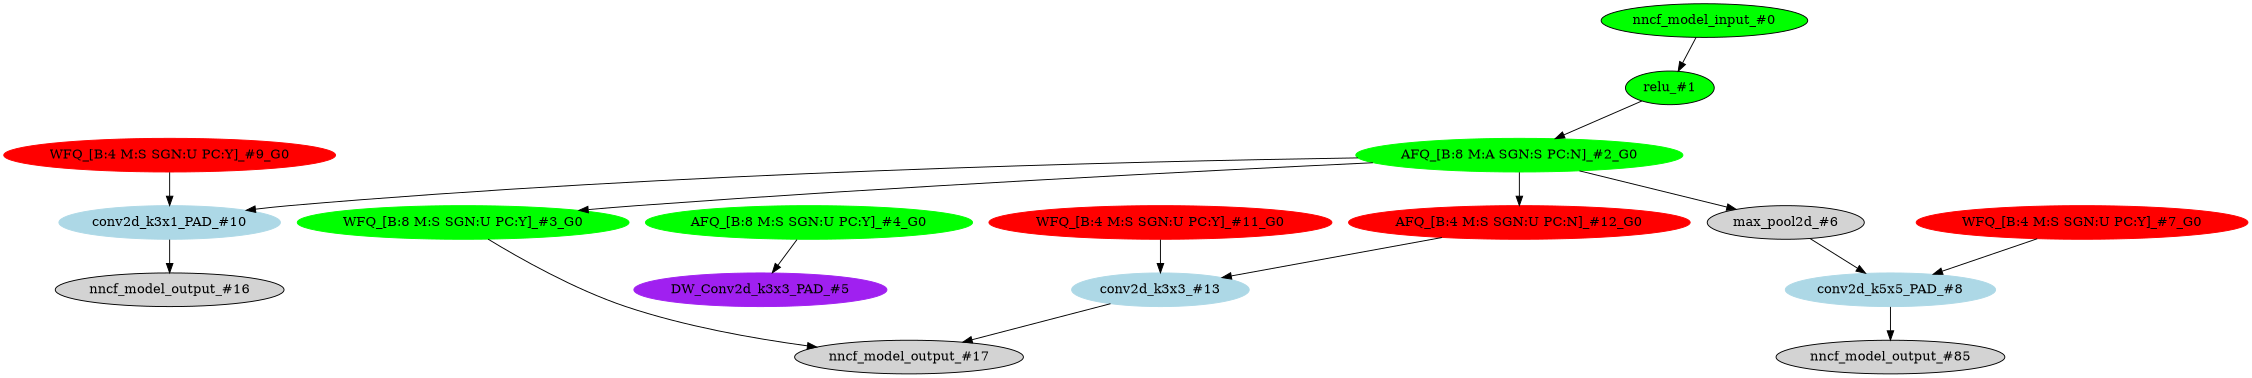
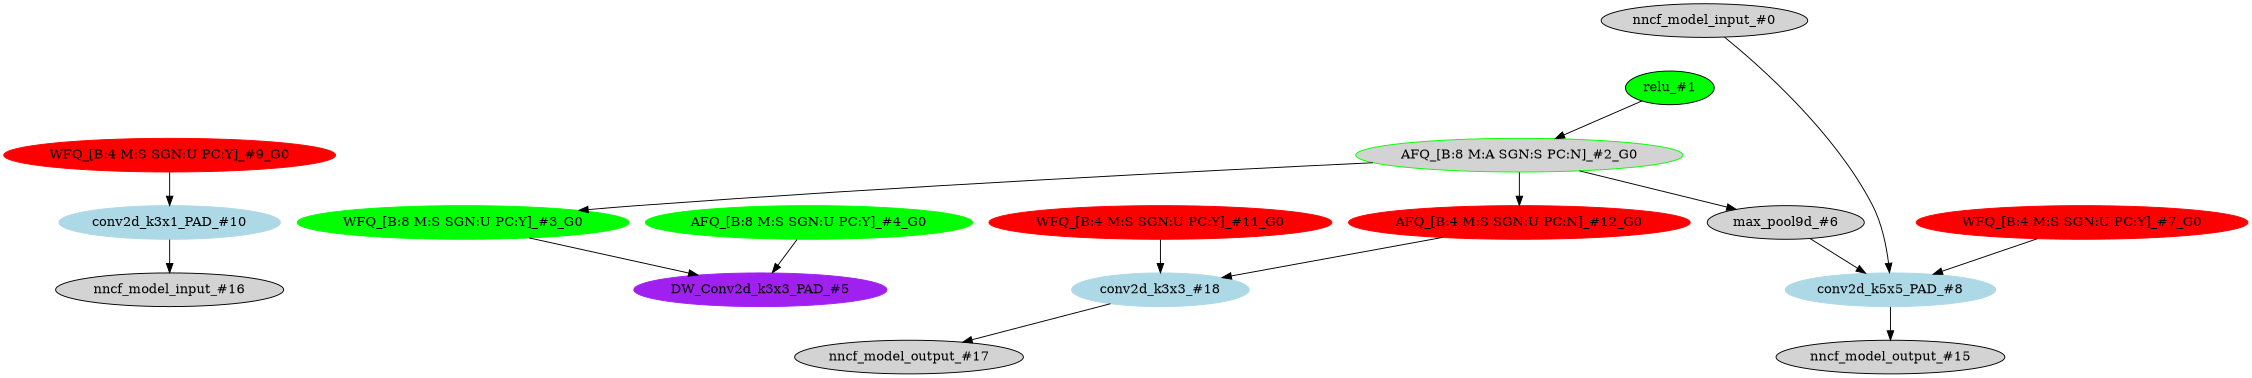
node "nncf_model_input_#0": fillcolor green -> lightgrey
edge "nncf_model_input_#0" -> "relu_#1": now "nncf_model_input_#0" -> "conv2d_k5x5_PAD_#8"
node "AFQ_[B:8 M:A SGN:S PC:N]_#2_G0": fillcolor green -> lightgrey
edge "AFQ_[B:8 M:A SGN:S PC:N]_#2_G0" -> "conv2d_k3x1_PAD_#10": removed
node "max_pool2d_#6": label "max_pool2d_#6" -> "max_pool9d_#6"
node "nncf_model_output_#16": label "nncf_model_output_#16" -> "nncf_model_input_#16"
node "conv2d_k3x3_#13": label "conv2d_k3x3_#13" -> "conv2d_k3x3_#18"
edge "WFQ_[B:8 M:S SGN:U PC:Y]_#3_G0" -> "nncf_model_output_#17": now "WFQ_[B:8 M:S SGN:U PC:Y]_#3_G0" -> "DW_Conv2d_k3x3_PAD_#5"
node "nncf_model_output_#85": label "nncf_model_output_#85" -> "nncf_model_output_#15"
